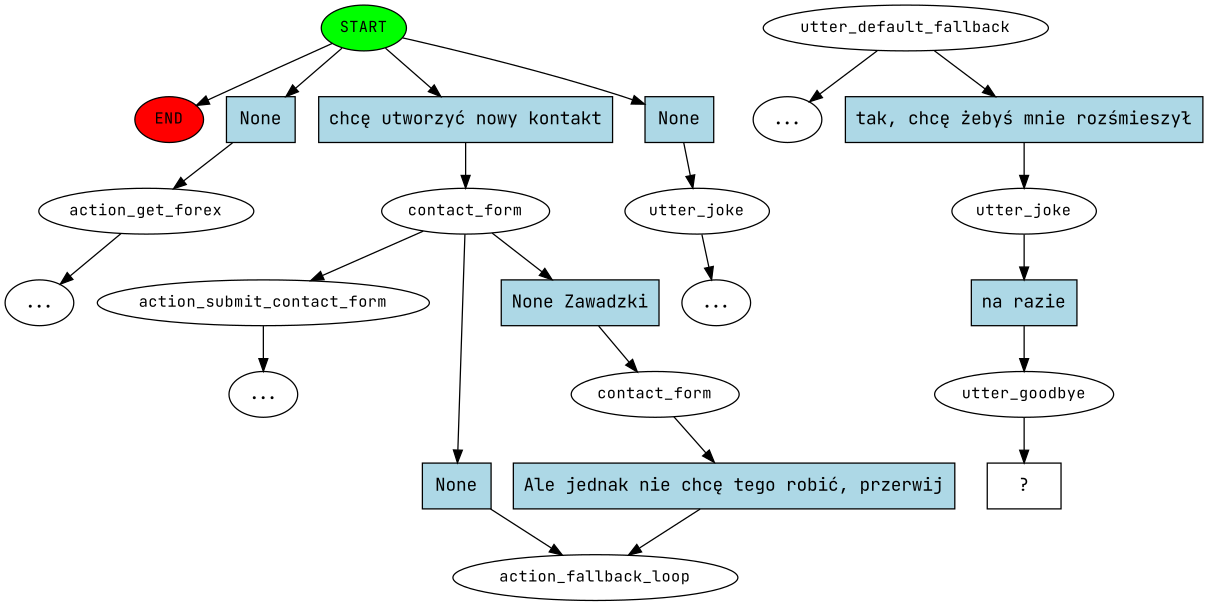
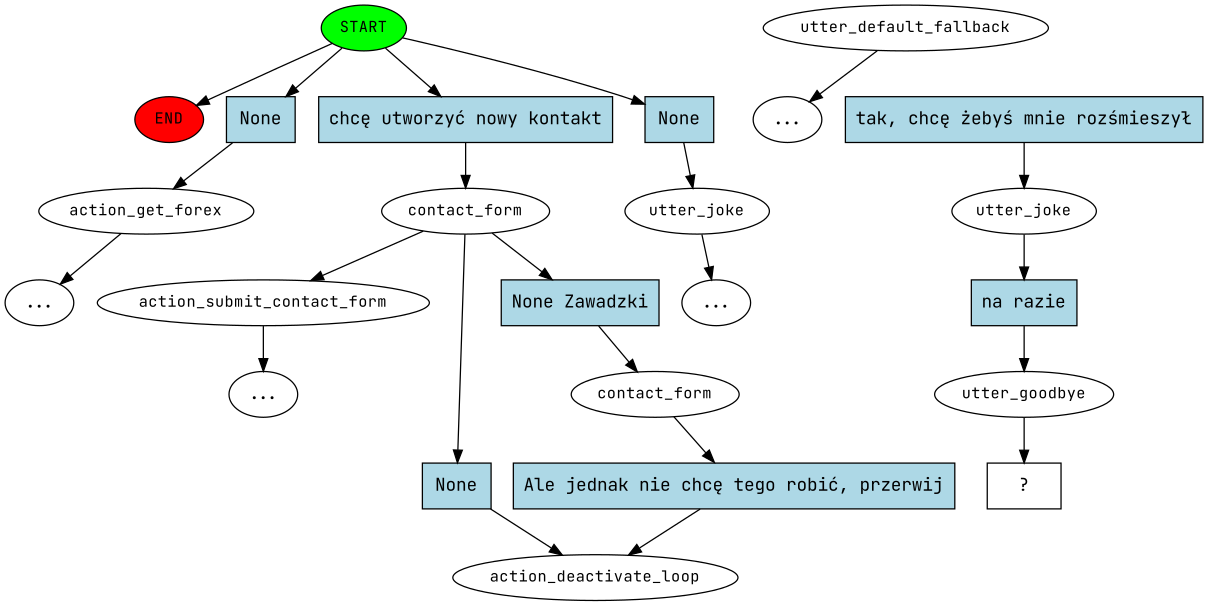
edge "utter_default_fallback" -> "tak, chcę żebyś mnie rozśmieszył": removed
node "action_fallback_loop": label "action_fallback_loop" -> "action_deactivate_loop"
